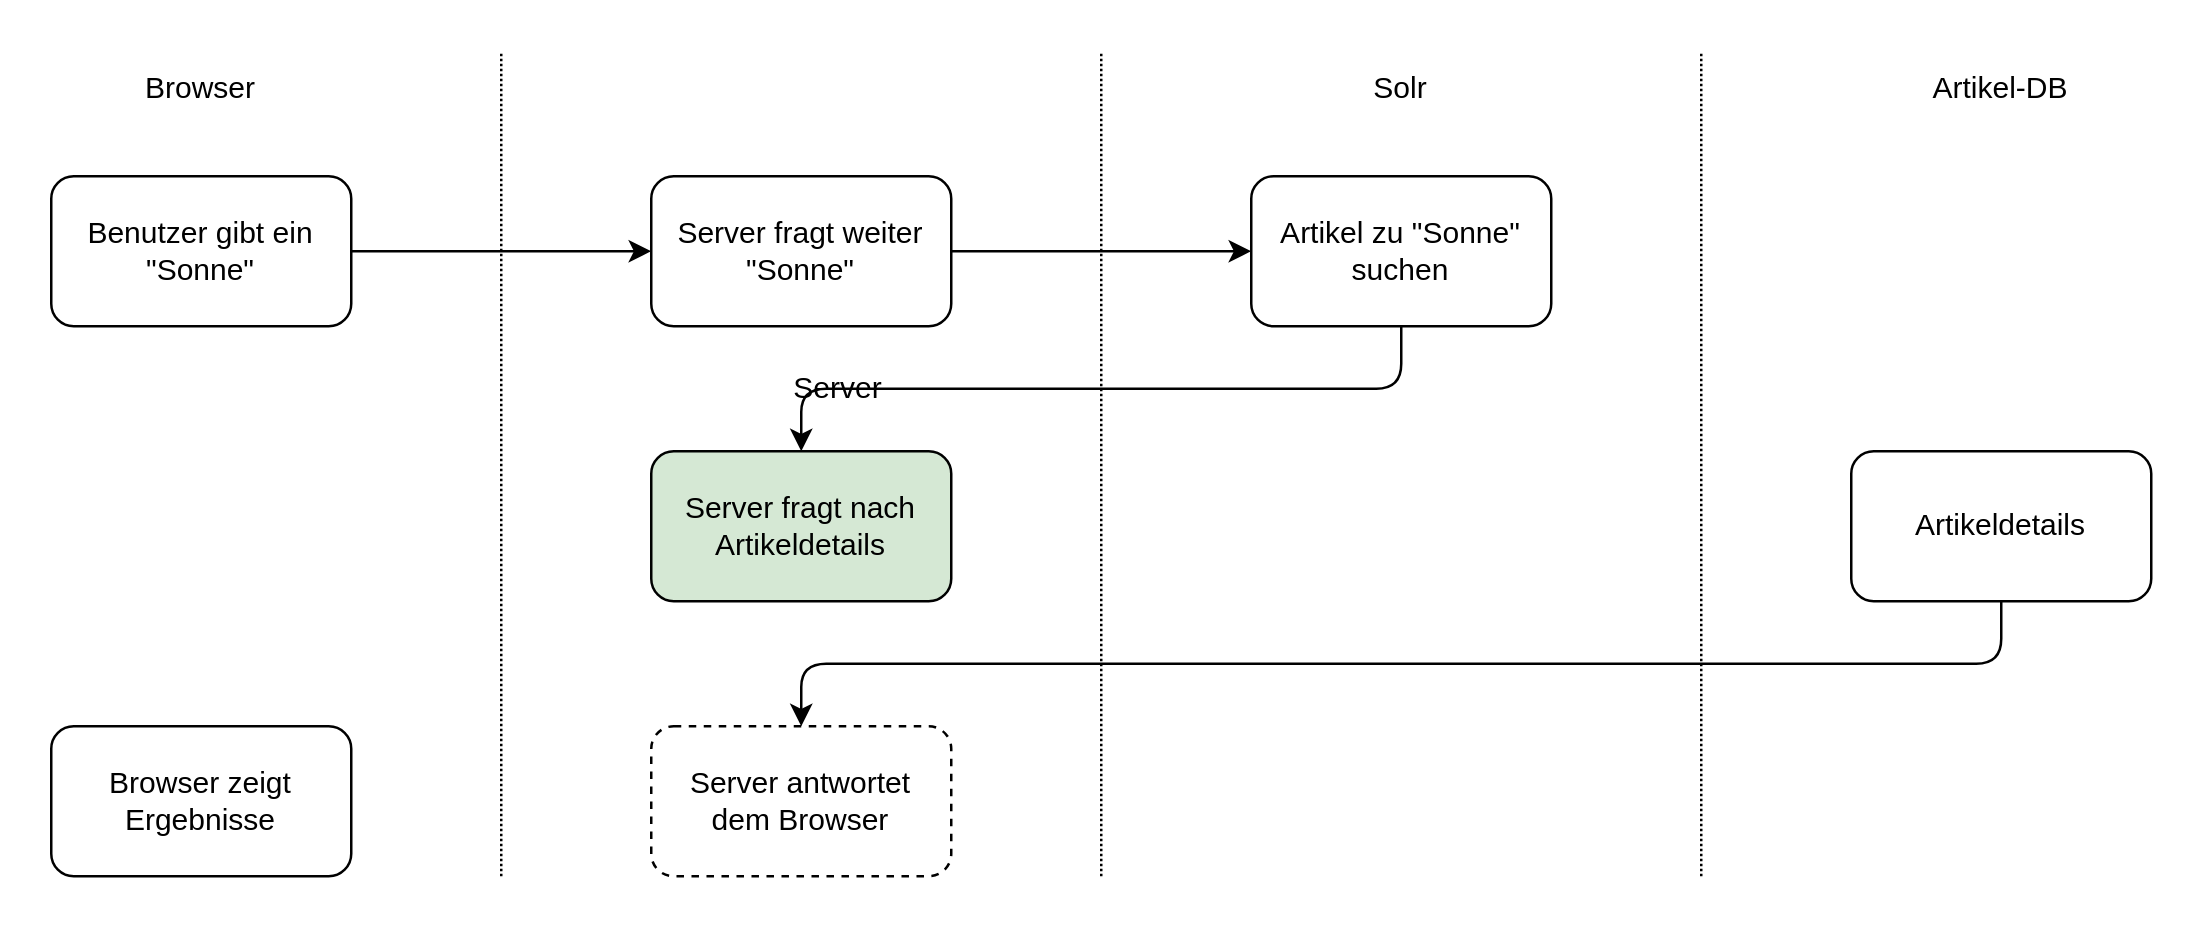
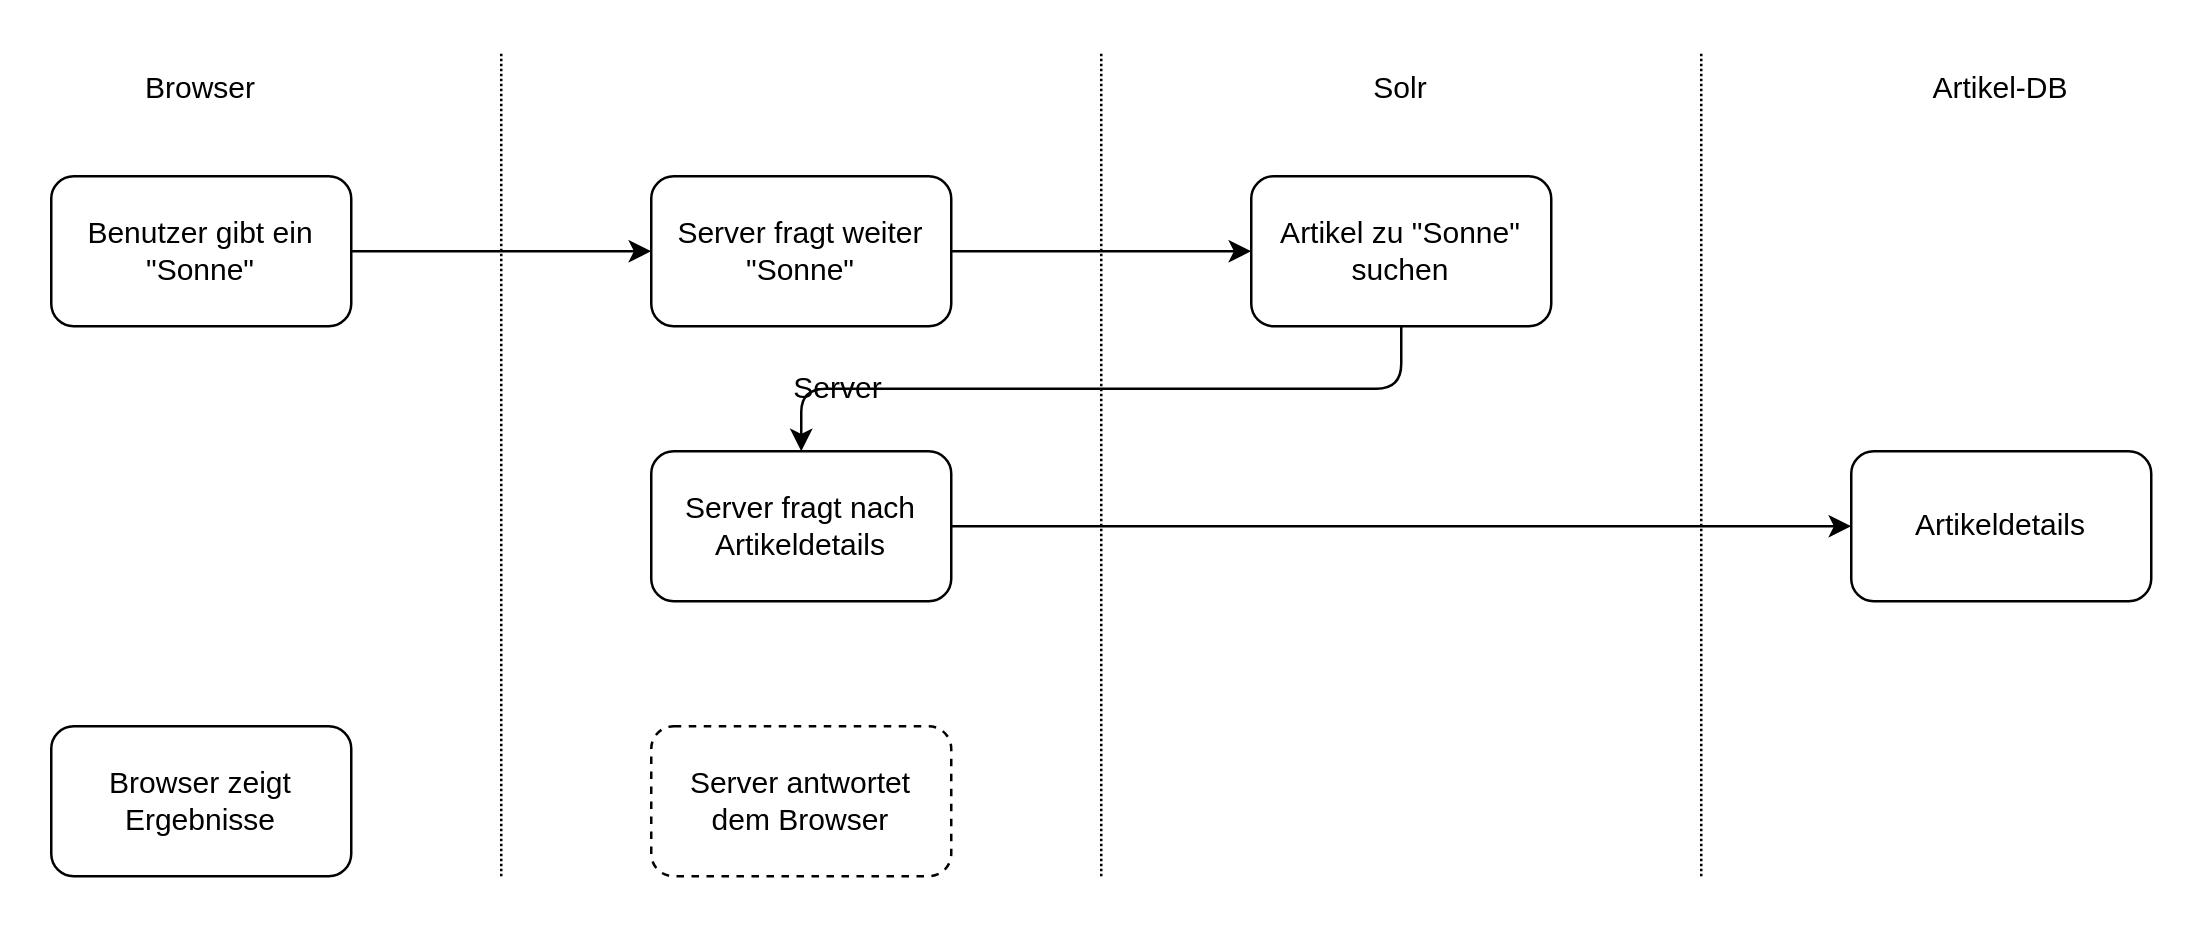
node "Server fragt nach Artikeldetails": fillcolor #d5e8d4 -> #ffffff
edge "Server fragt nach Artikeldetails" -> "Artikeldetails": added
edge "Artikeldetails" -> "Server antwortet dem Browser": removed
